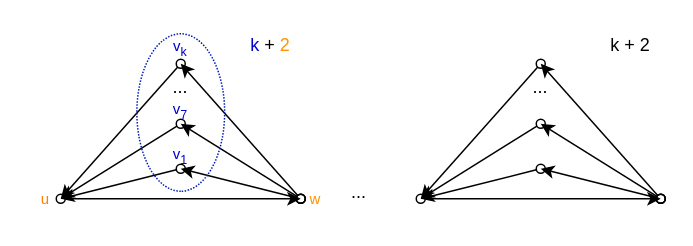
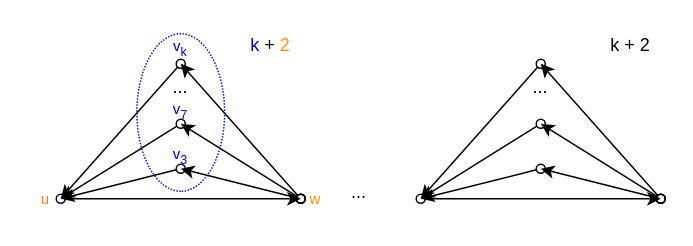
node "v1": label "v1" -> "v3"
